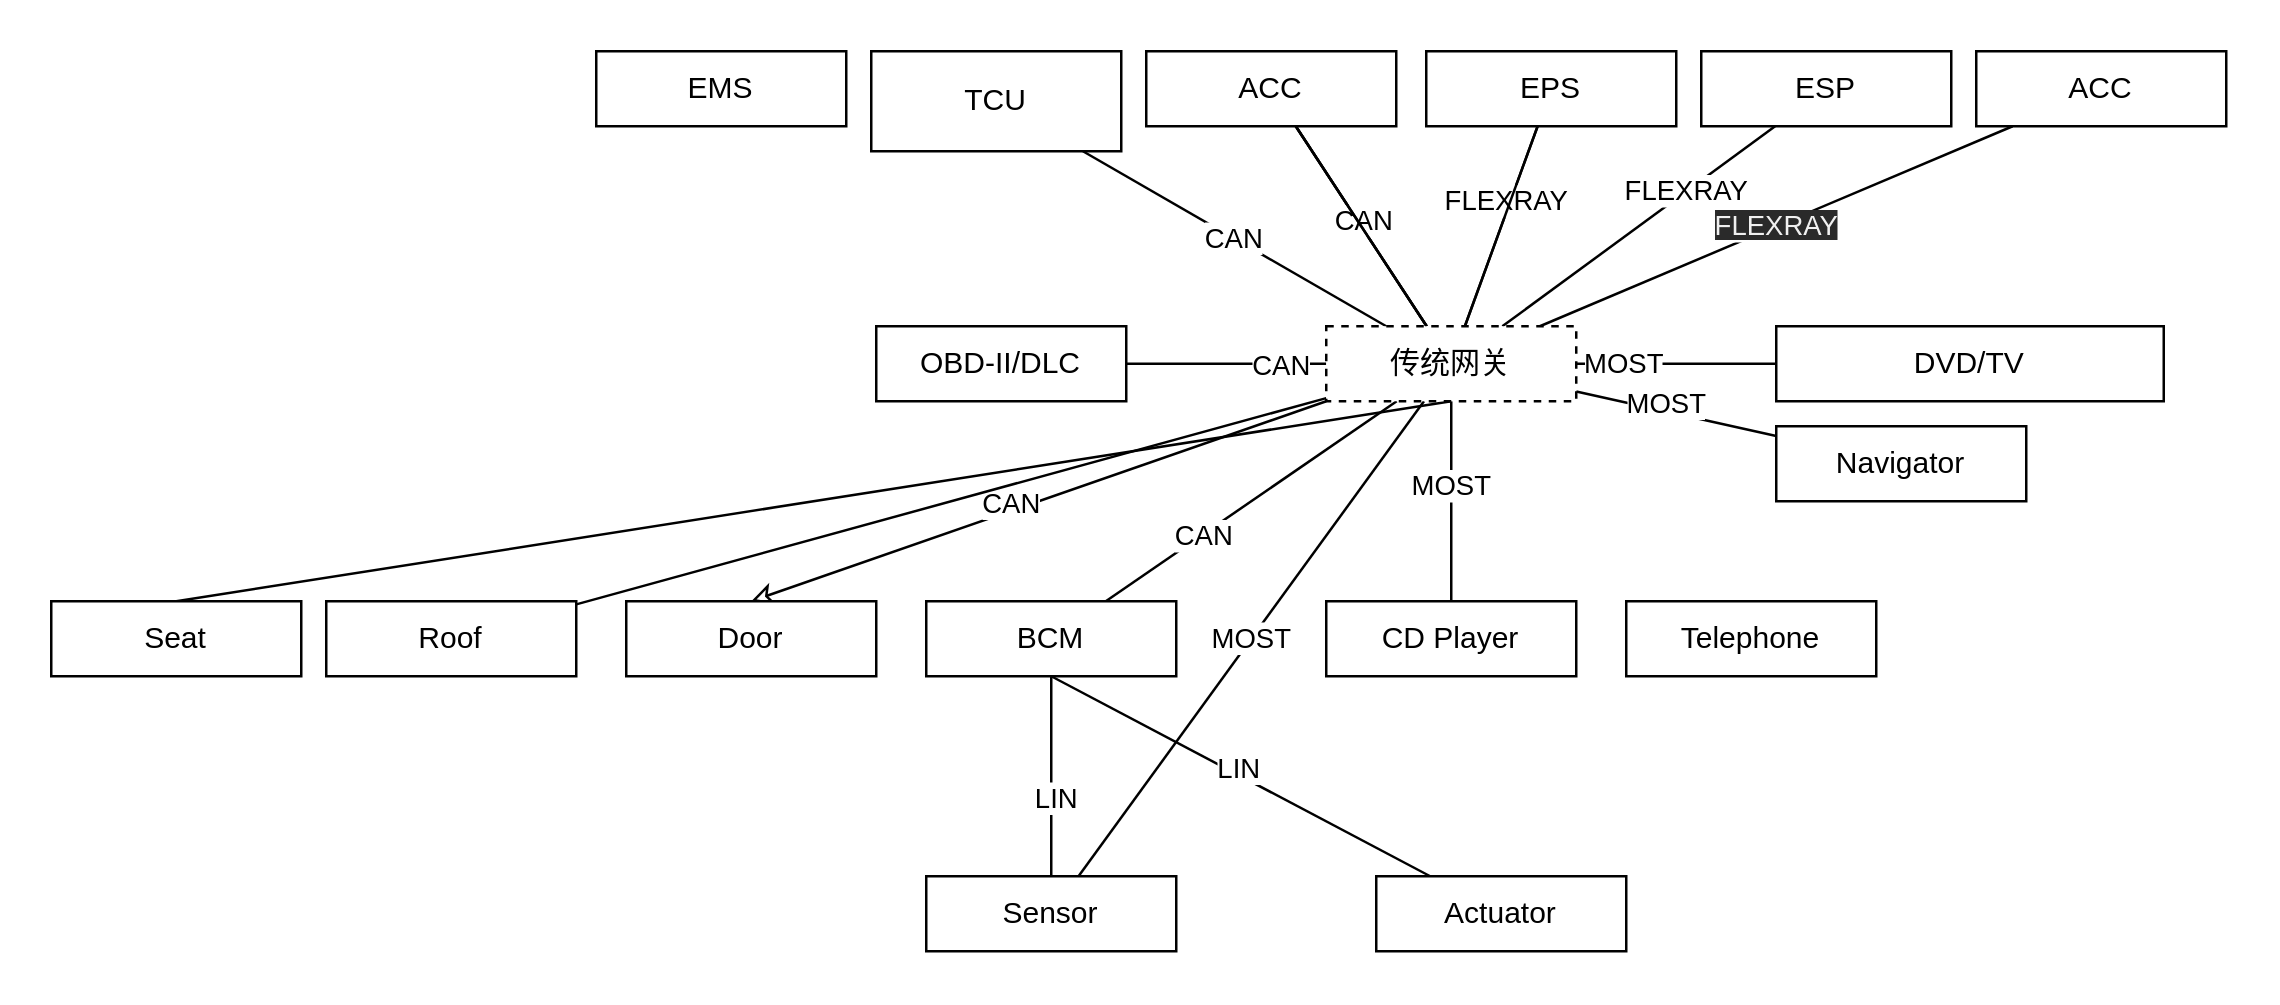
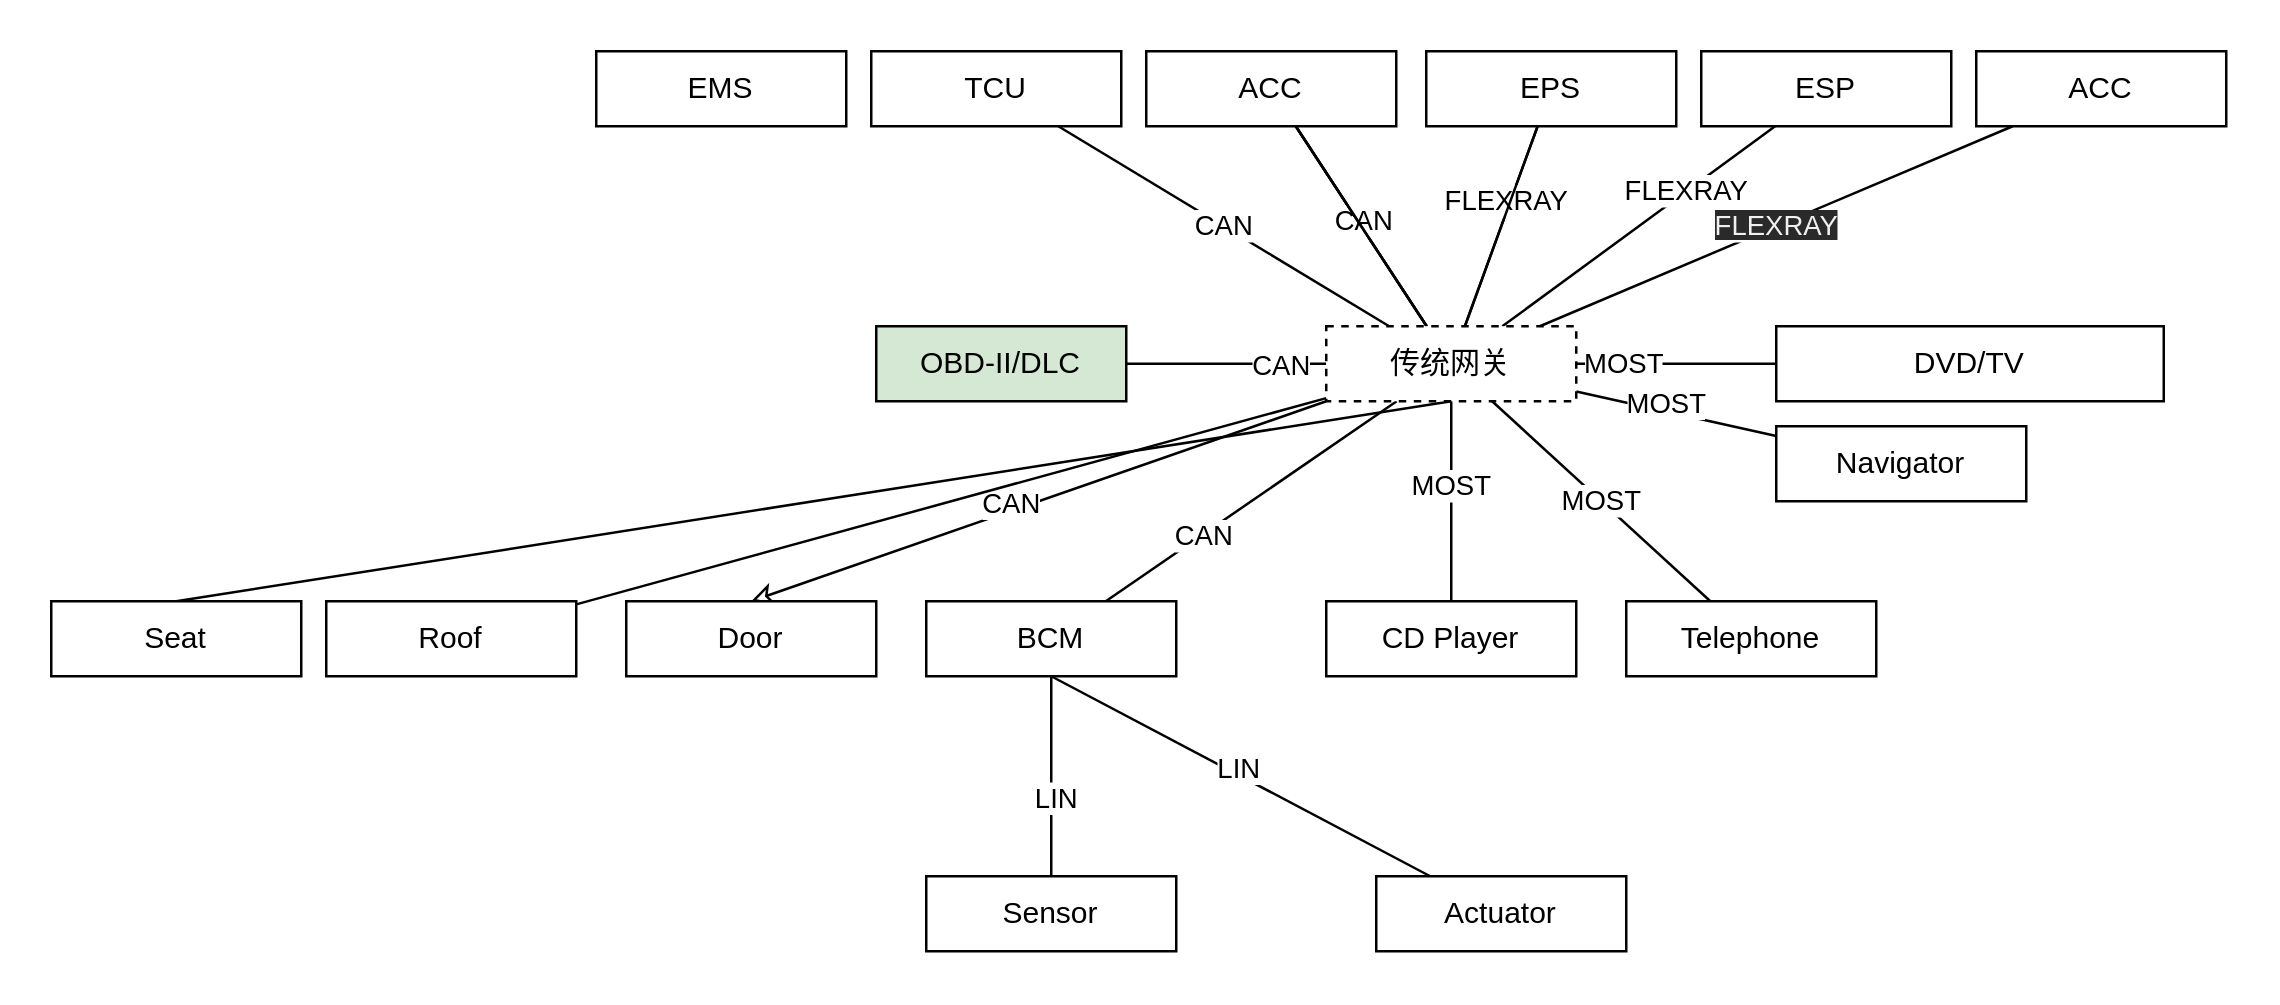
node "TCU": size 250x100 -> 250x75
node "OBD-II/DLC": fillcolor #ffffff -> #d5e8d4
edge "传统网关" -- "Sensor": now "传统网关" -- "Telephone"
